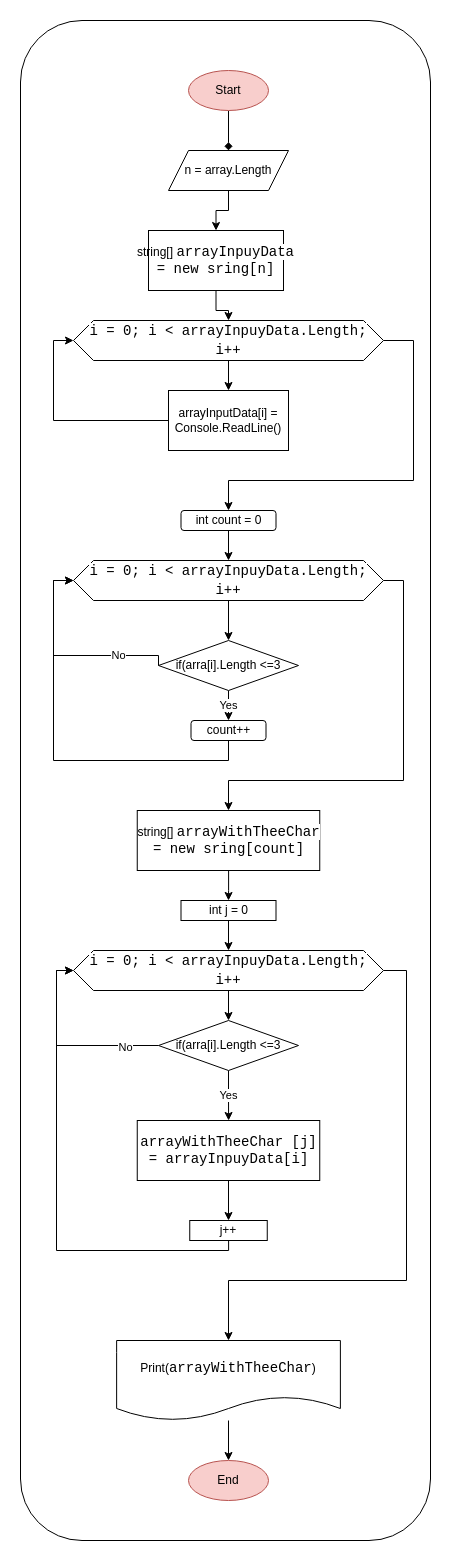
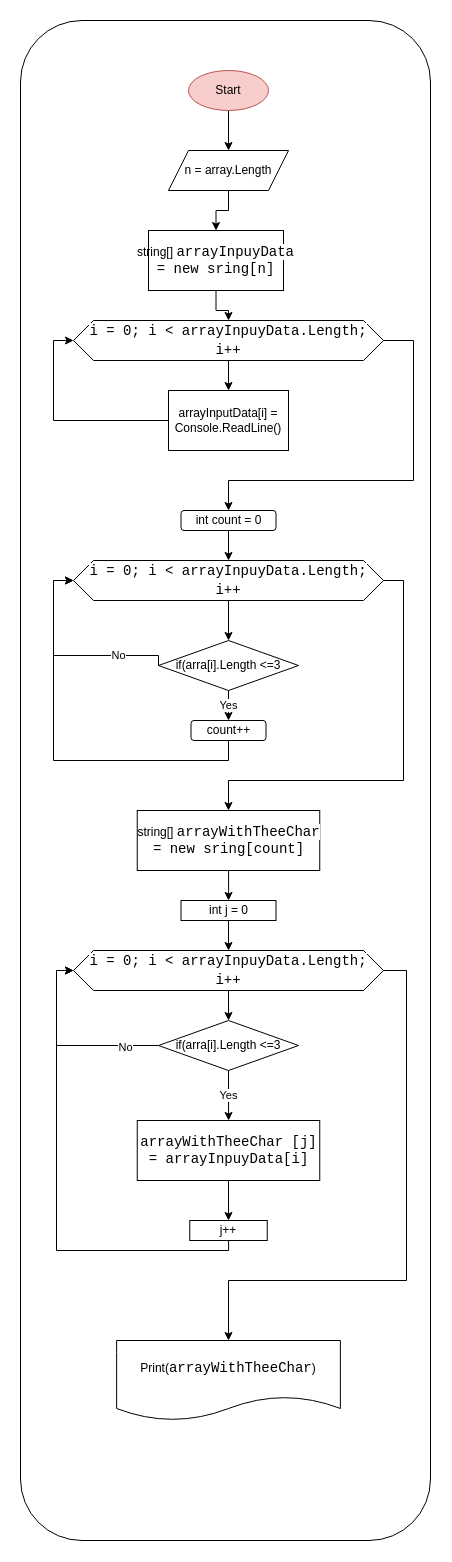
edge "Start" -> "n = array.Length": arrowhead diamond -> classic
edge "Print(arrayWithTheeChar)" -> "End": removed
node "End": removed
